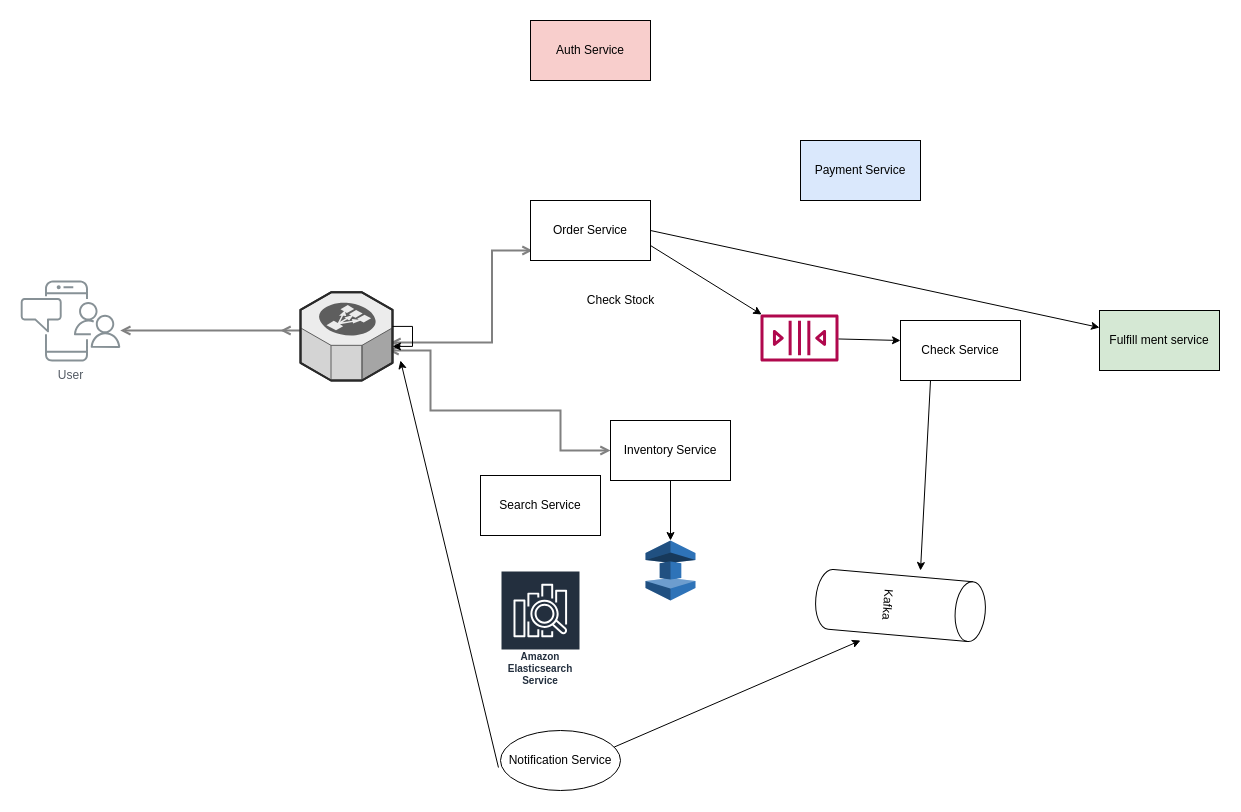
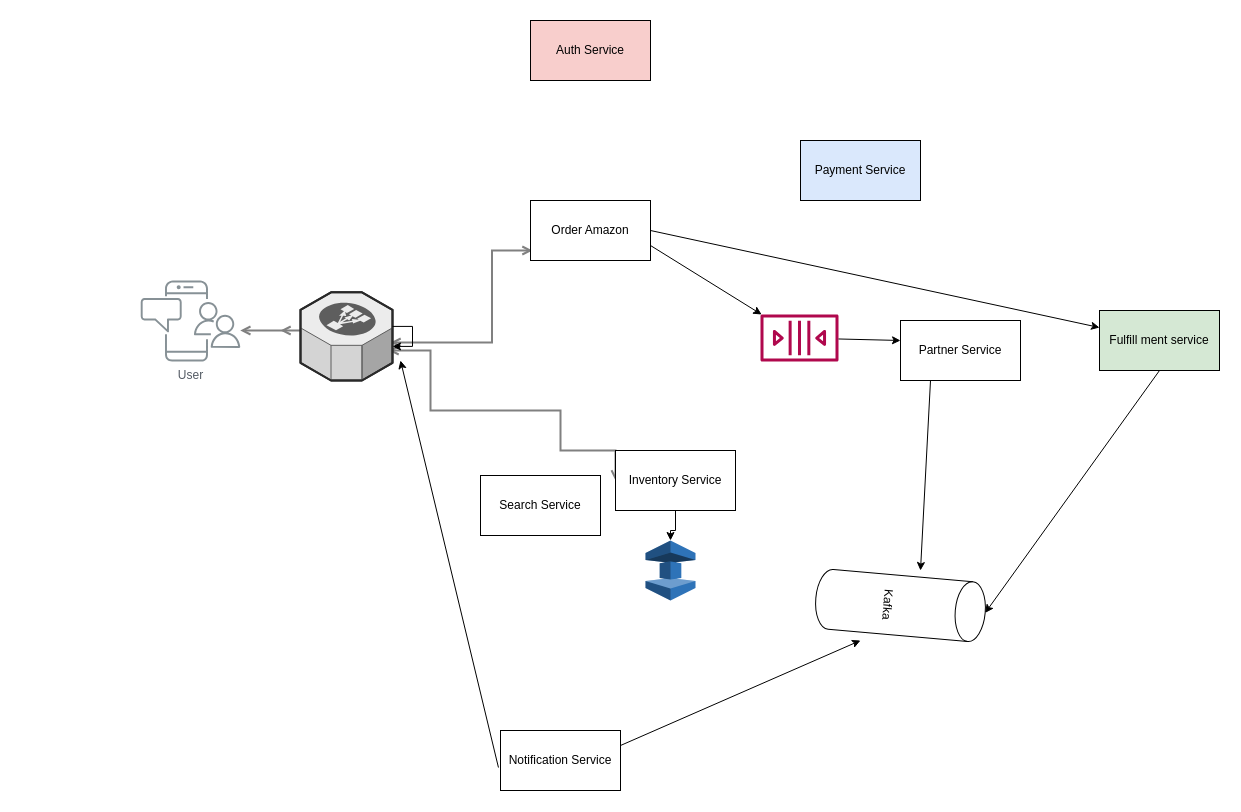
node "Order Service": label "Order Service" -> "Order Amazon"
node "Check Stock": removed
node "User": moved (71, 321) -> (191, 321)
node "Check Service": label "Check Service" -> "Partner Service"
node "Inventory Service": moved (671, 451) -> (676, 481)
edge "Fulfill ment service" -> "Kafka": added
node "Amazon Elasticsearch Service": removed
node "Notification Service": shape ellipse -> rectangle
